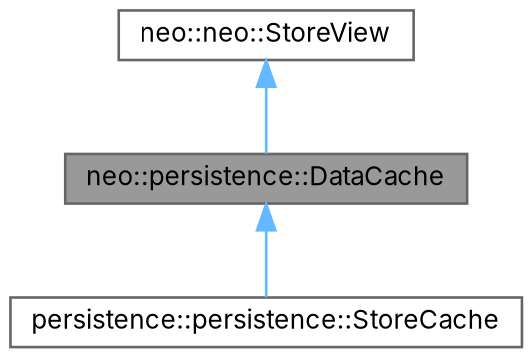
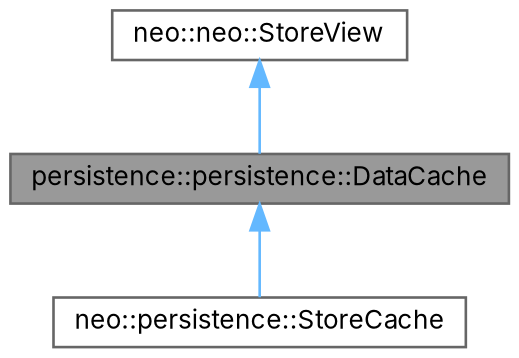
node "neo::persistence::DataCache": label "neo::persistence::DataCache" -> "persistence::persistence::DataCache"
node "persistence::persistence::StoreCache": label "persistence::persistence::StoreCache" -> "neo::persistence::StoreCache"
